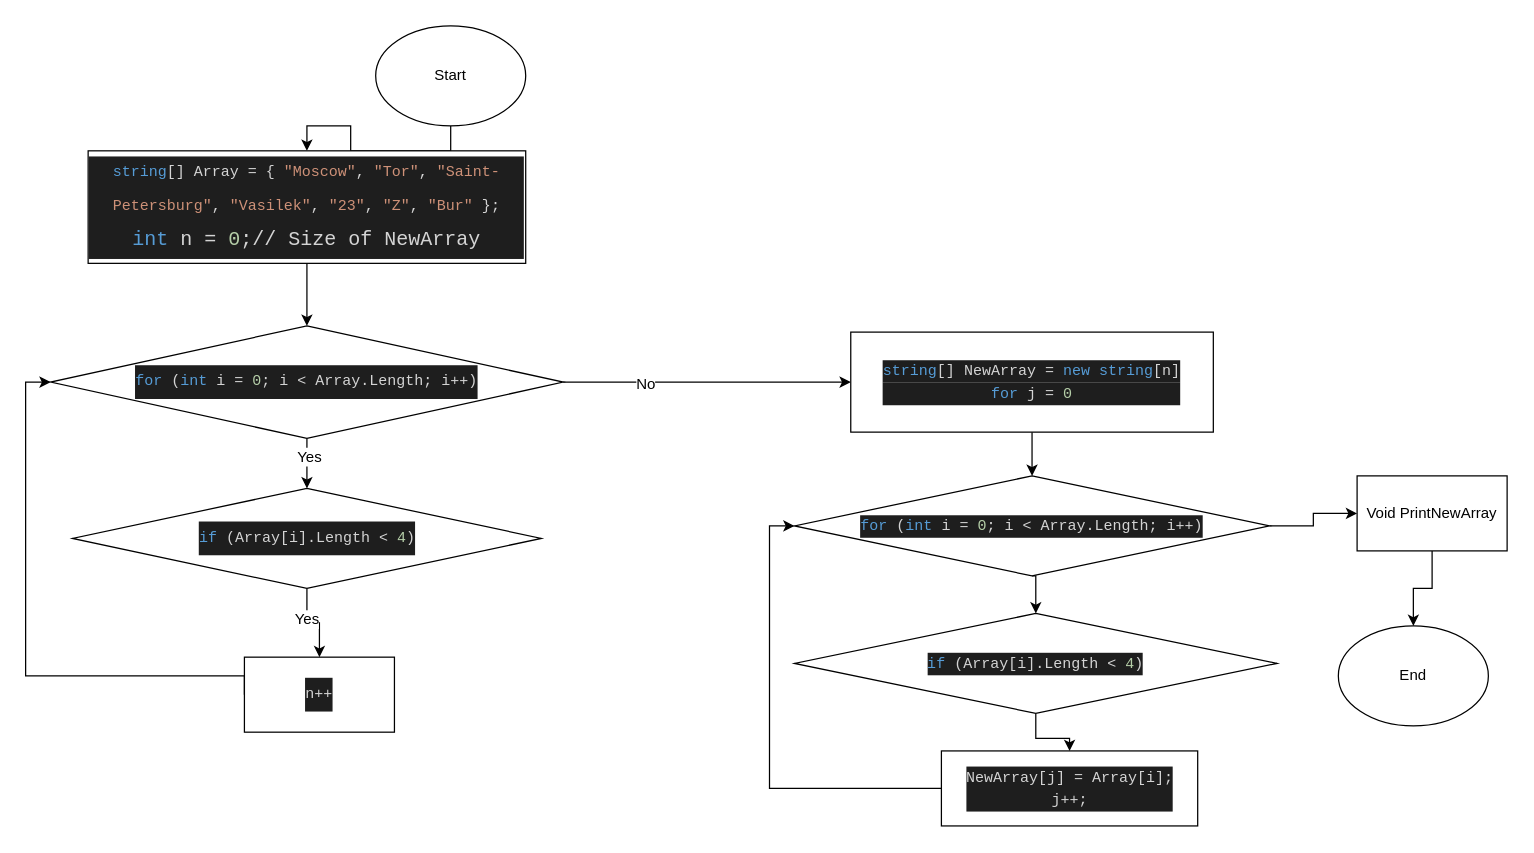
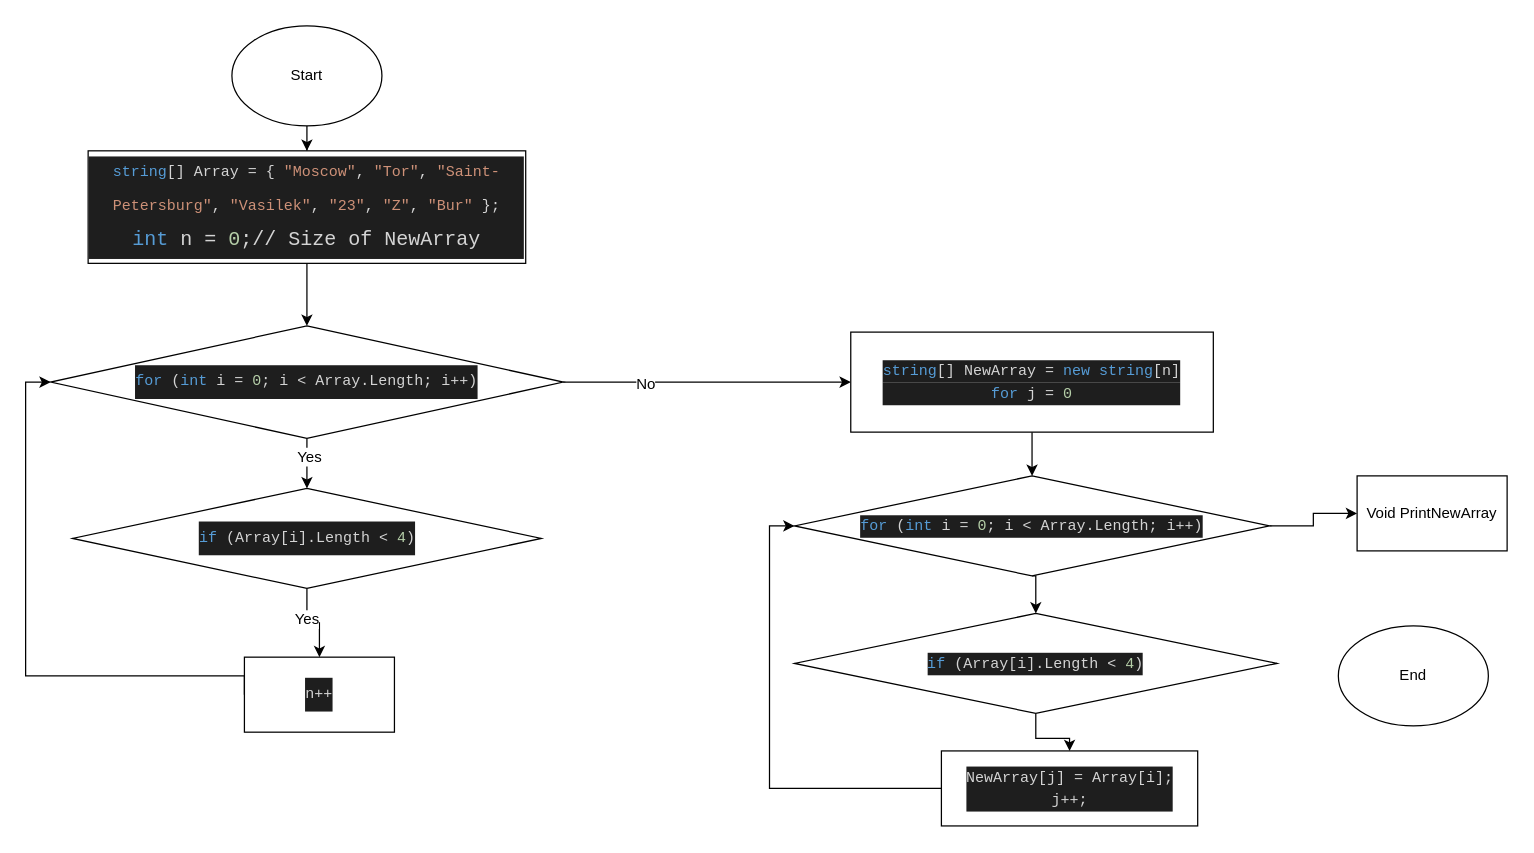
node "Start": moved (451, 76) -> (307, 76)
edge "Void PrintNewArray" -> "End": removed
